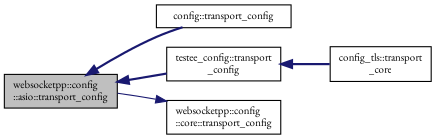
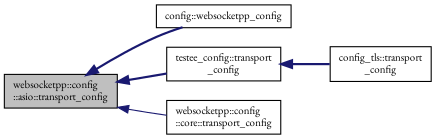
node "config::transport_config": label "config::transport_config" -> "config::websocketpp_config"
node "config_tls::transport _core": label "config_tls::transport _core" -> "config_tls::transport _config"
edge "websocketpp::config ::asio::transport_config" -> "websocketpp::config ::core::transport_config": reversed
